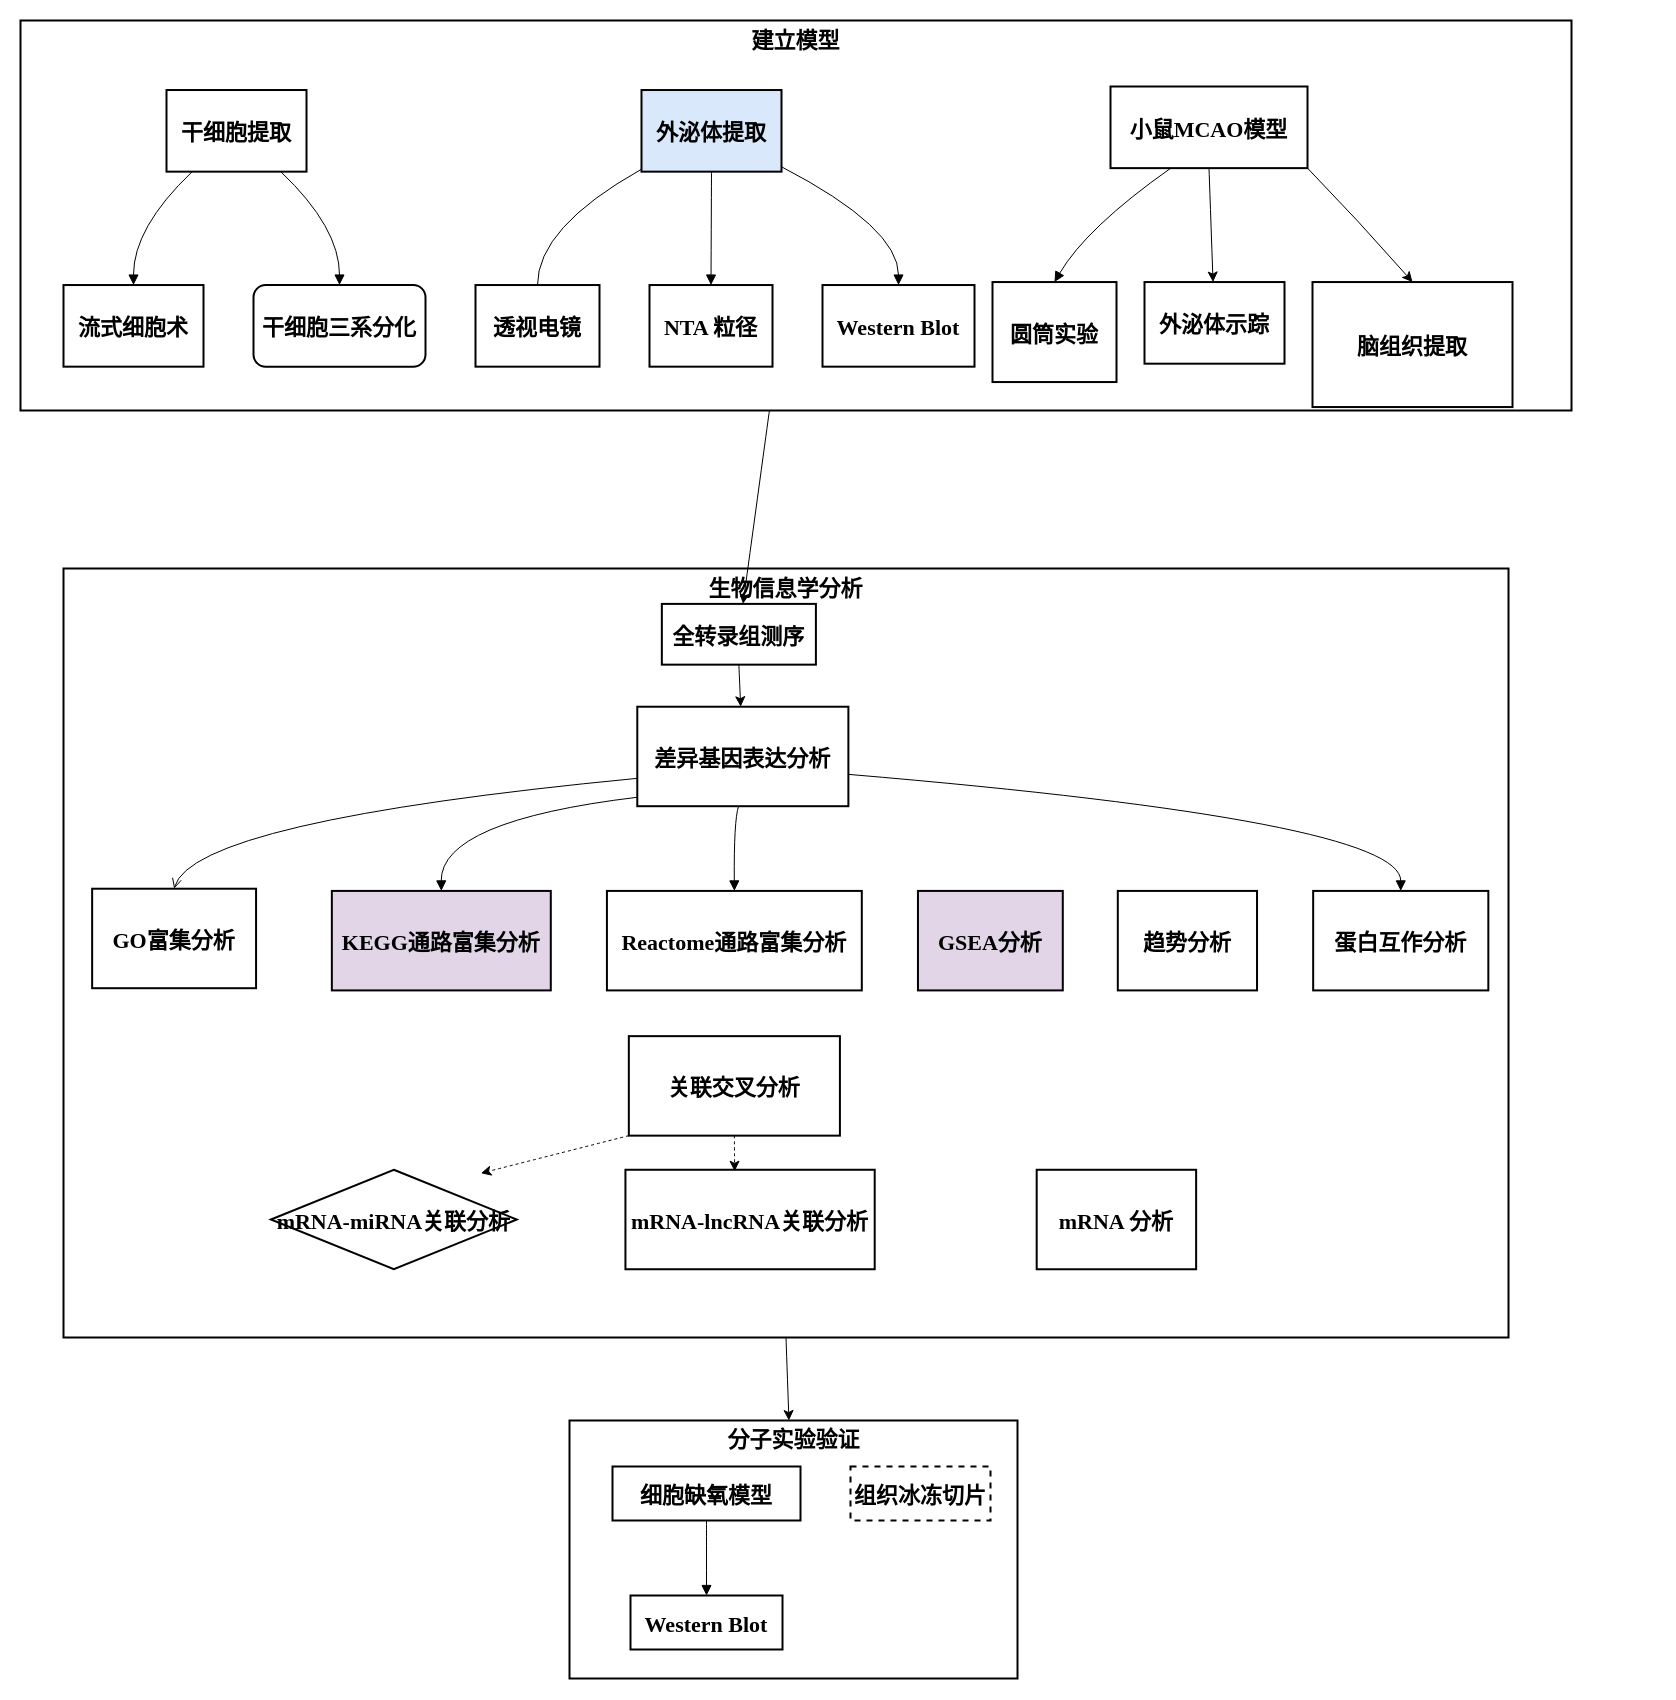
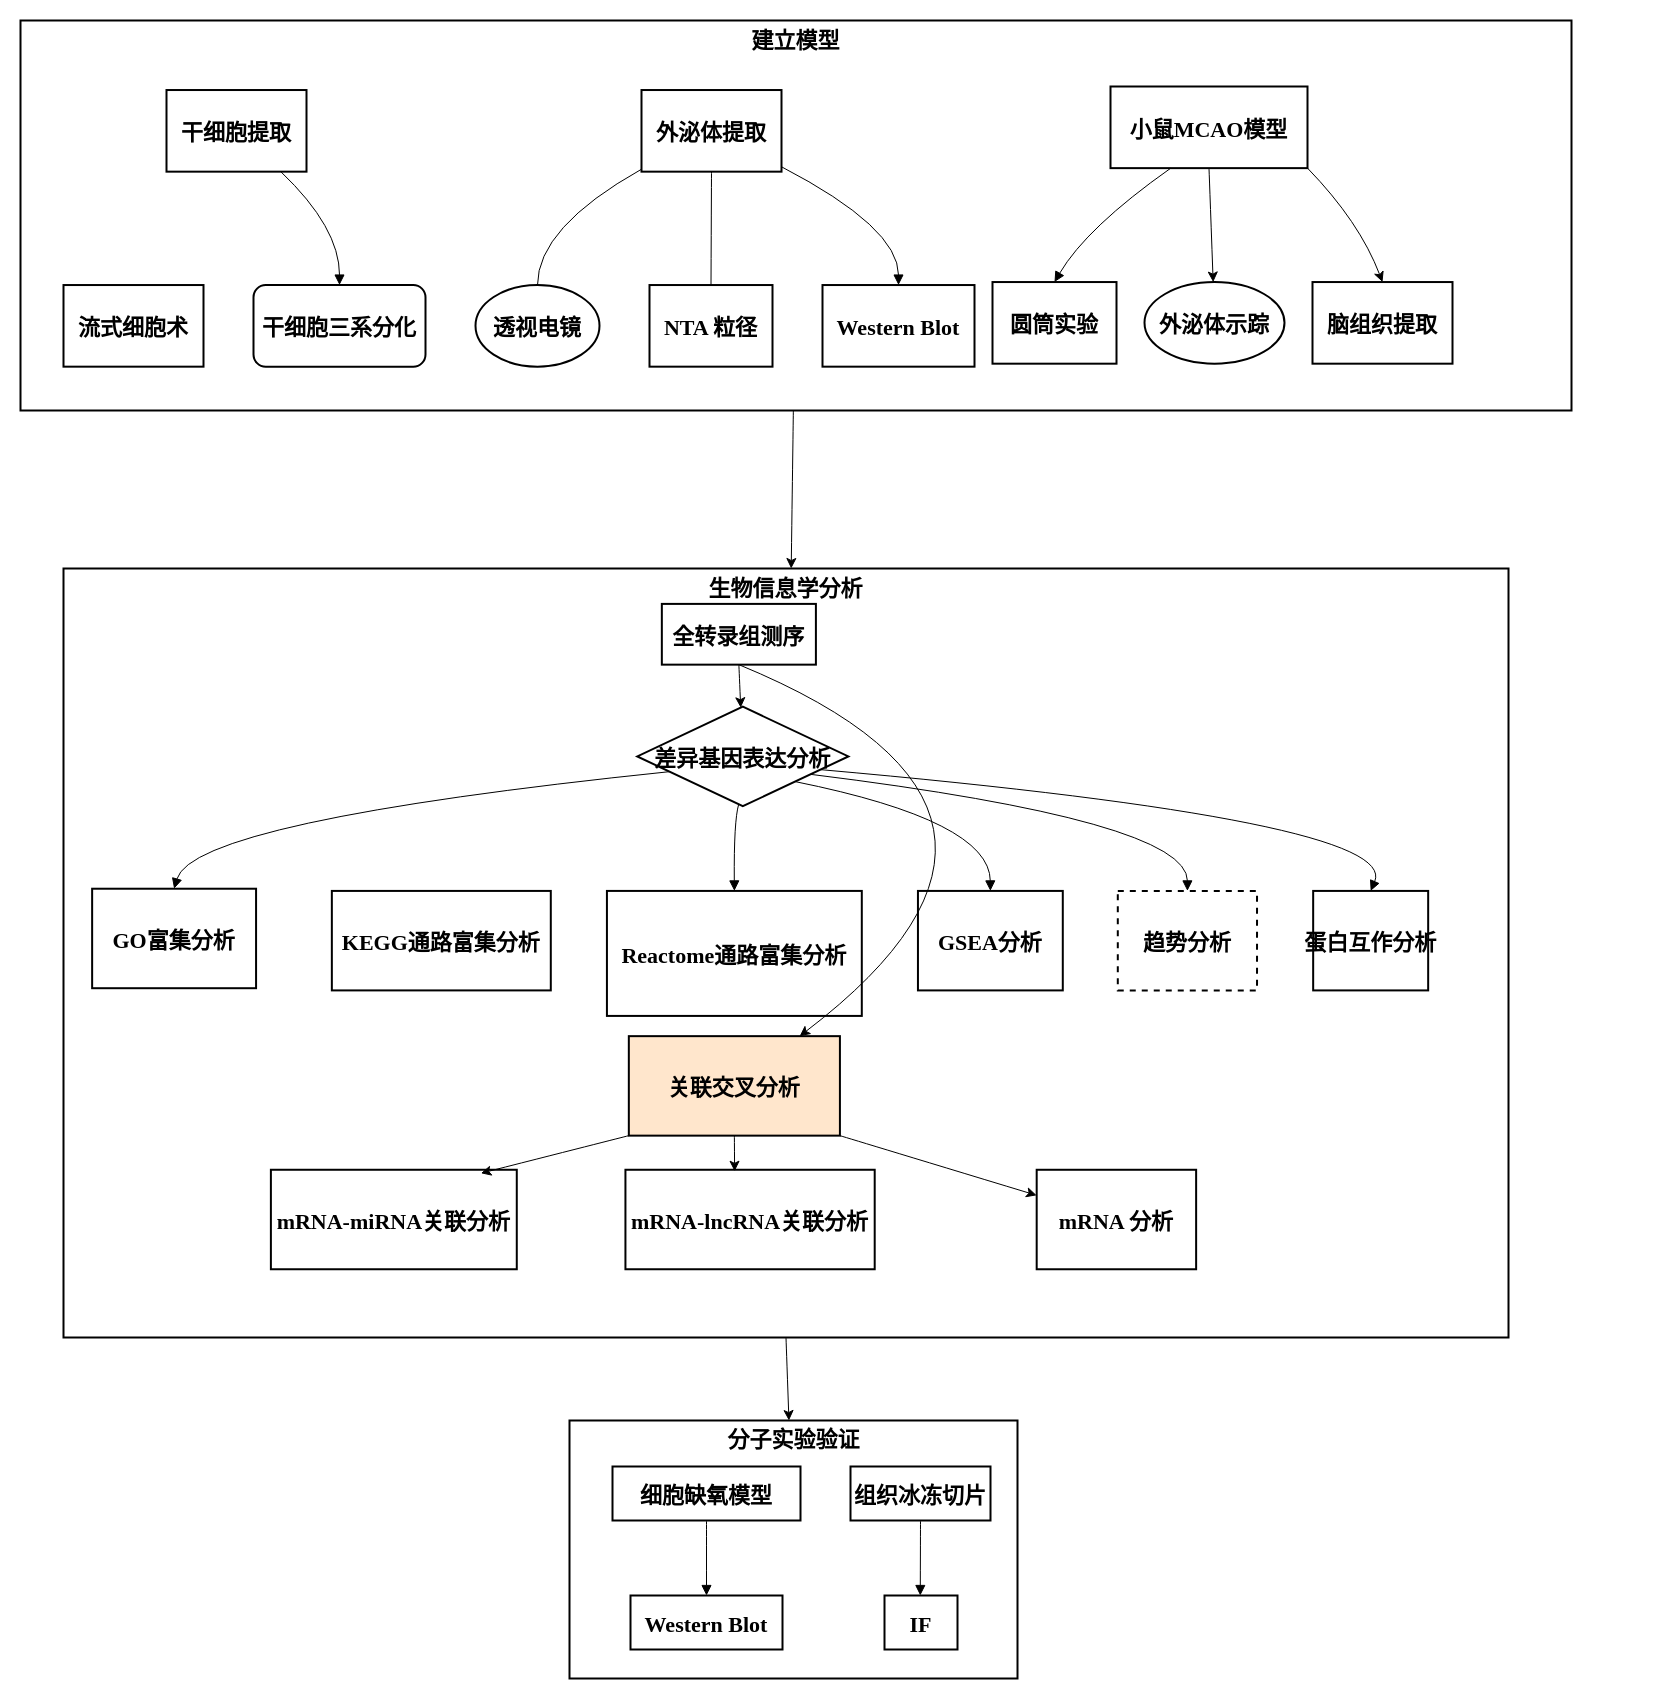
node "外泌体提取": fillcolor #dae8fc -> #ffffff
edge "干细胞提取" -> "流式细胞术": removed
edge "外泌体提取" -> "NTA 粒径": arrowhead block -> none
node "外泌体示踪": shape rectangle -> ellipse
node "透视电镜": shape rectangle -> ellipse
node "圆筒实验": size 124x100 -> 124x82
node "脑组织提取": size 200x125 -> 140x82
edge "建立模型" -> "全转录组测序": now "建立模型" -> "生物信息学分析"
node "差异基因表达分析": shape rectangle -> diamond
edge "差异基因表达分析" -> "趋势分析": added
edge "差异基因表达分析" -> "GO富集分析": arrowhead open -> block
edge "差异基因表达分析" -> "GSEA分析": added
edge "差异基因表达分析" -> "KEGG通路富集分析": removed
edge "全转录组测序" -> "关联交叉分析": added
node "KEGG通路富集分析": fillcolor #e1d5e7 -> #ffffff
node "Reactome通路富集分析": size 255x99 -> 255x125
node "GSEA分析": fillcolor #e1d5e7 -> #ffffff
node "趋势分析": style solid -> dashed
node "蛋白互作分析": size 175x99 -> 115x99
node "关联交叉分析": fillcolor #ffffff -> #ffe6cc
edge "关联交叉分析" -> "mRNA-lncRNA关联分析": style dashed -> solid
edge "关联交叉分析" -> "mRNA-miRNA关联分析": style dashed -> solid
edge "关联交叉分析" -> "mRNA 分析": added
node "mRNA-miRNA关联分析": shape diamond -> rectangle
node "组织冰冻切片": style dashed -> solid
edge "组织冰冻切片" -> "IF": added
node "IF": added
